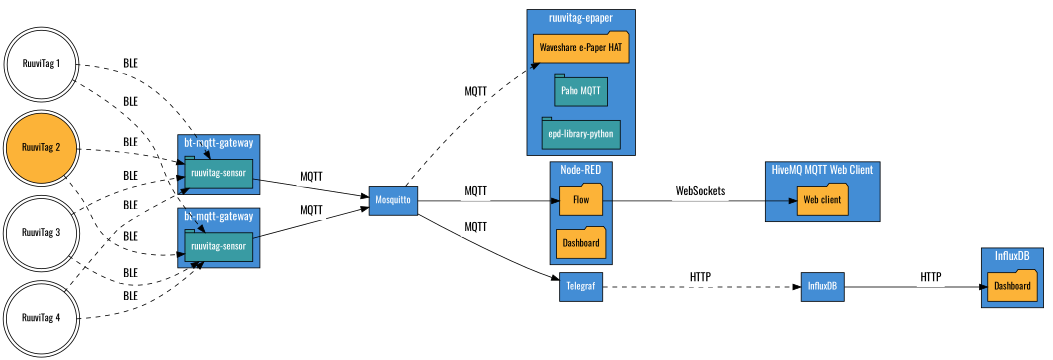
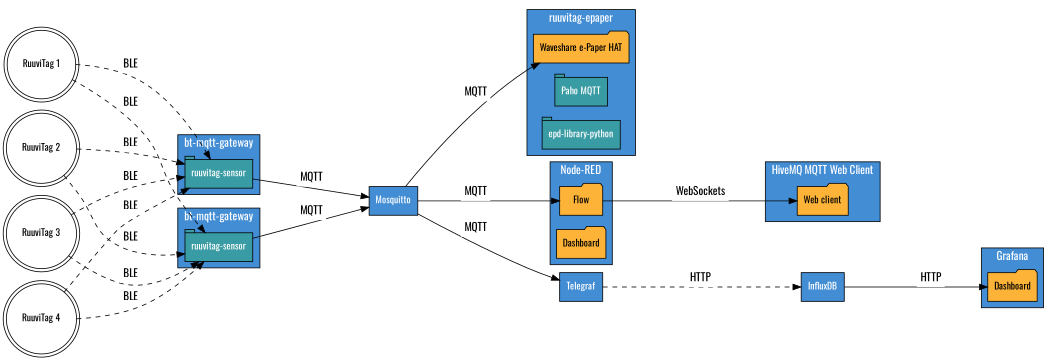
edge "Mosquitto" -> "Waveshare e-Paper HAT": style dashed -> solid
node "RuuviTag 2": fillcolor #fcb338 -> white
cluster "InfluxDB": label "InfluxDB" -> "Grafana"
